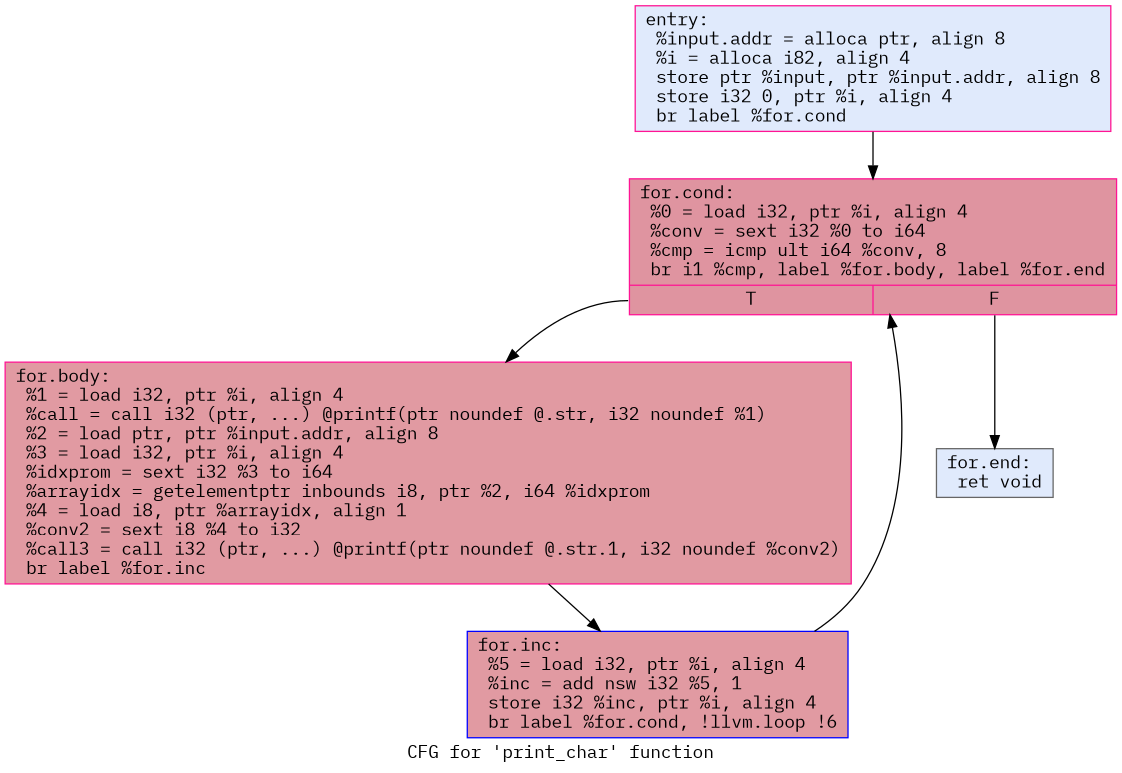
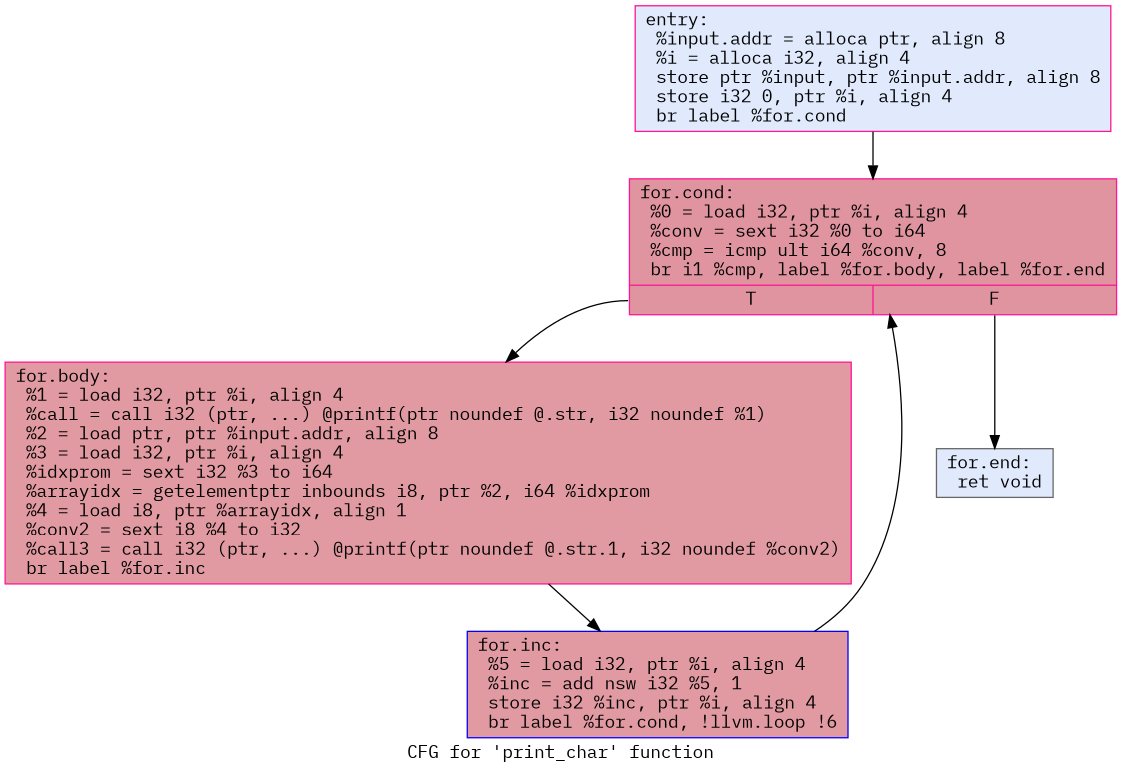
node "entry:": text "%i = alloca i82, align 4" -> "%i = alloca i32, align 4"
